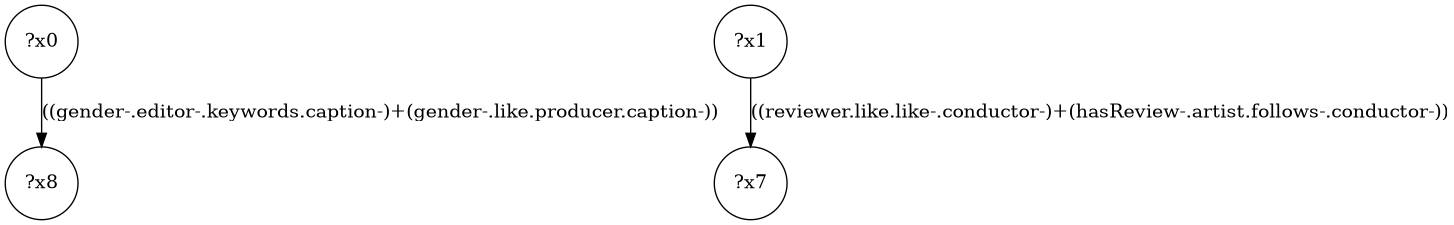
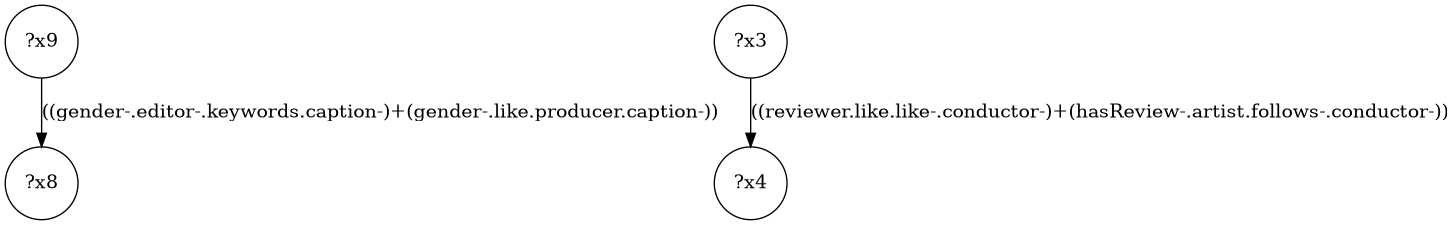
node "?x0": label "?x0" -> "?x9"
node "?x1": label "?x1" -> "?x3"
node "?x7": label "?x7" -> "?x4"
